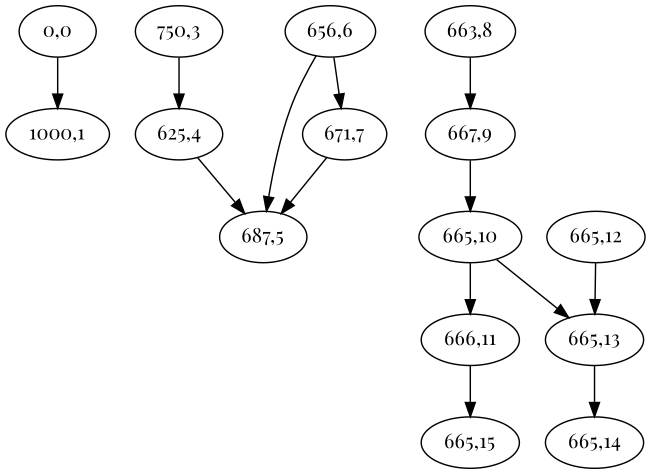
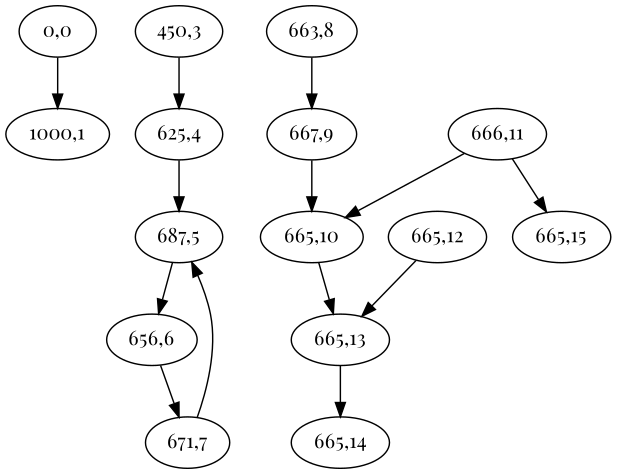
node "750,3": label "750,3" -> "450,3"
edge "656,6" -> "687,5": reversed
edge "665,10" -> "666,11": reversed
